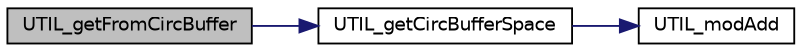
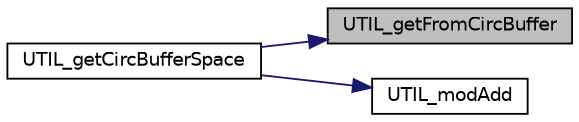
edge "UTIL_getFromCircBuffer" -> "UTIL_getCircBufferSpace": reversed
